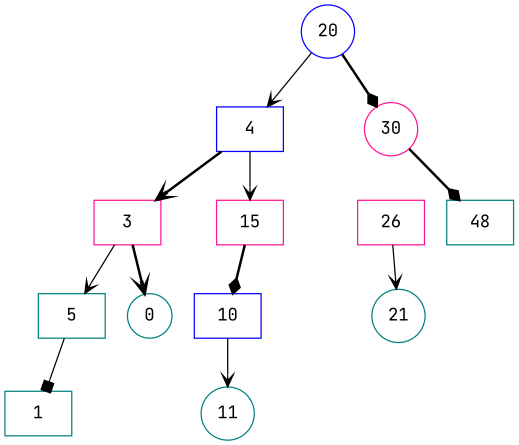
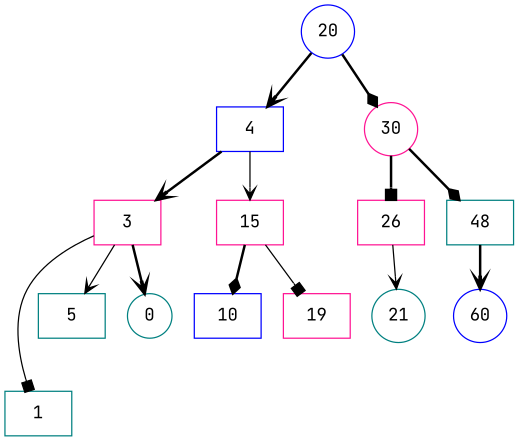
edge "20" -> "4": style solid -> bold
edge "30" -> "26": added
node "19": added
node "60": added
edge "5" -> "1": now "3" -> "1"
node "11": removed
